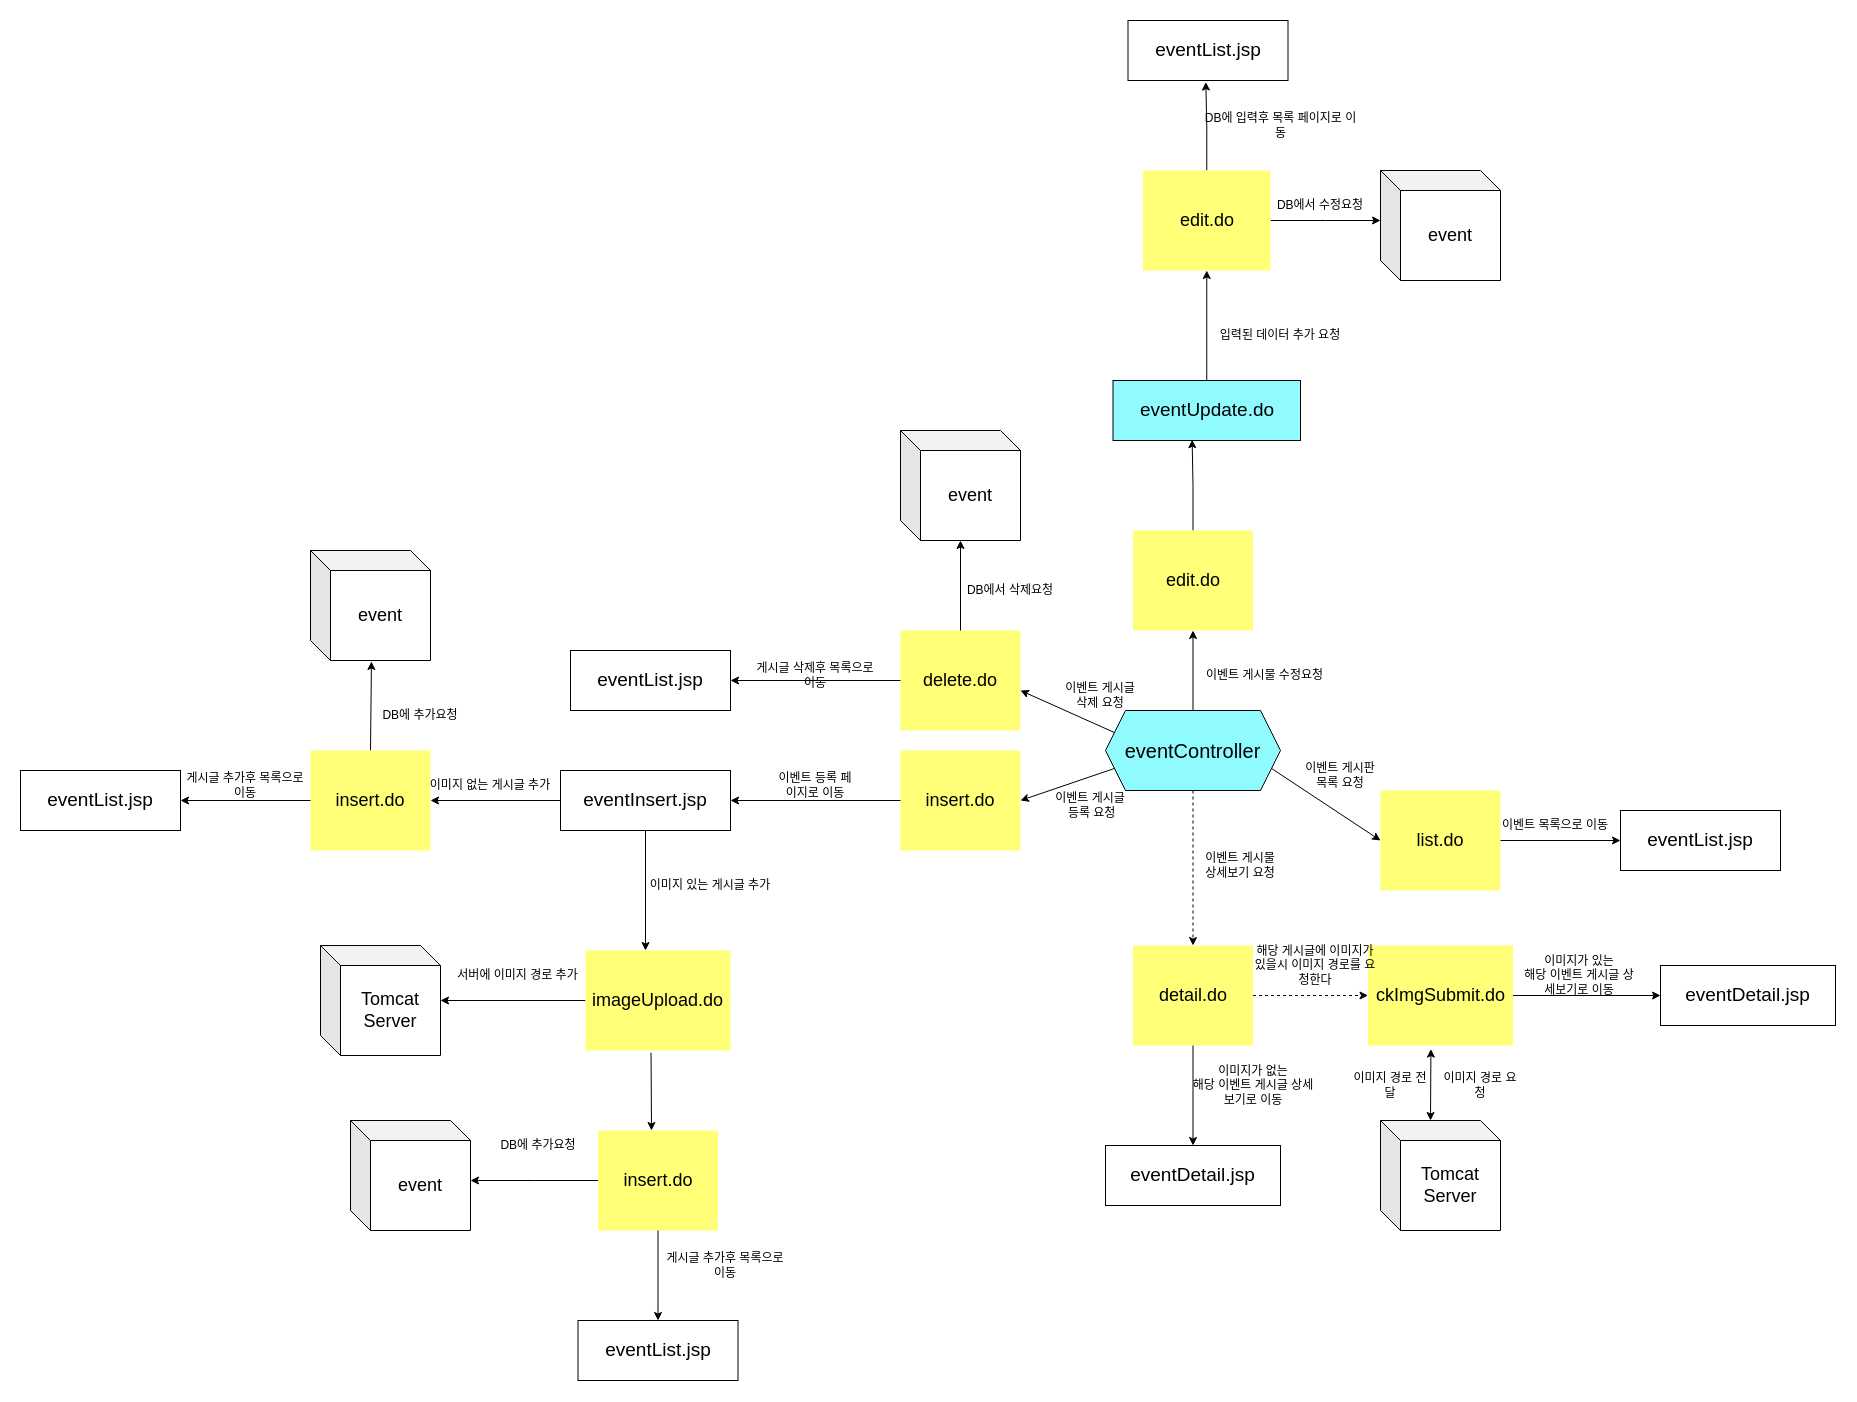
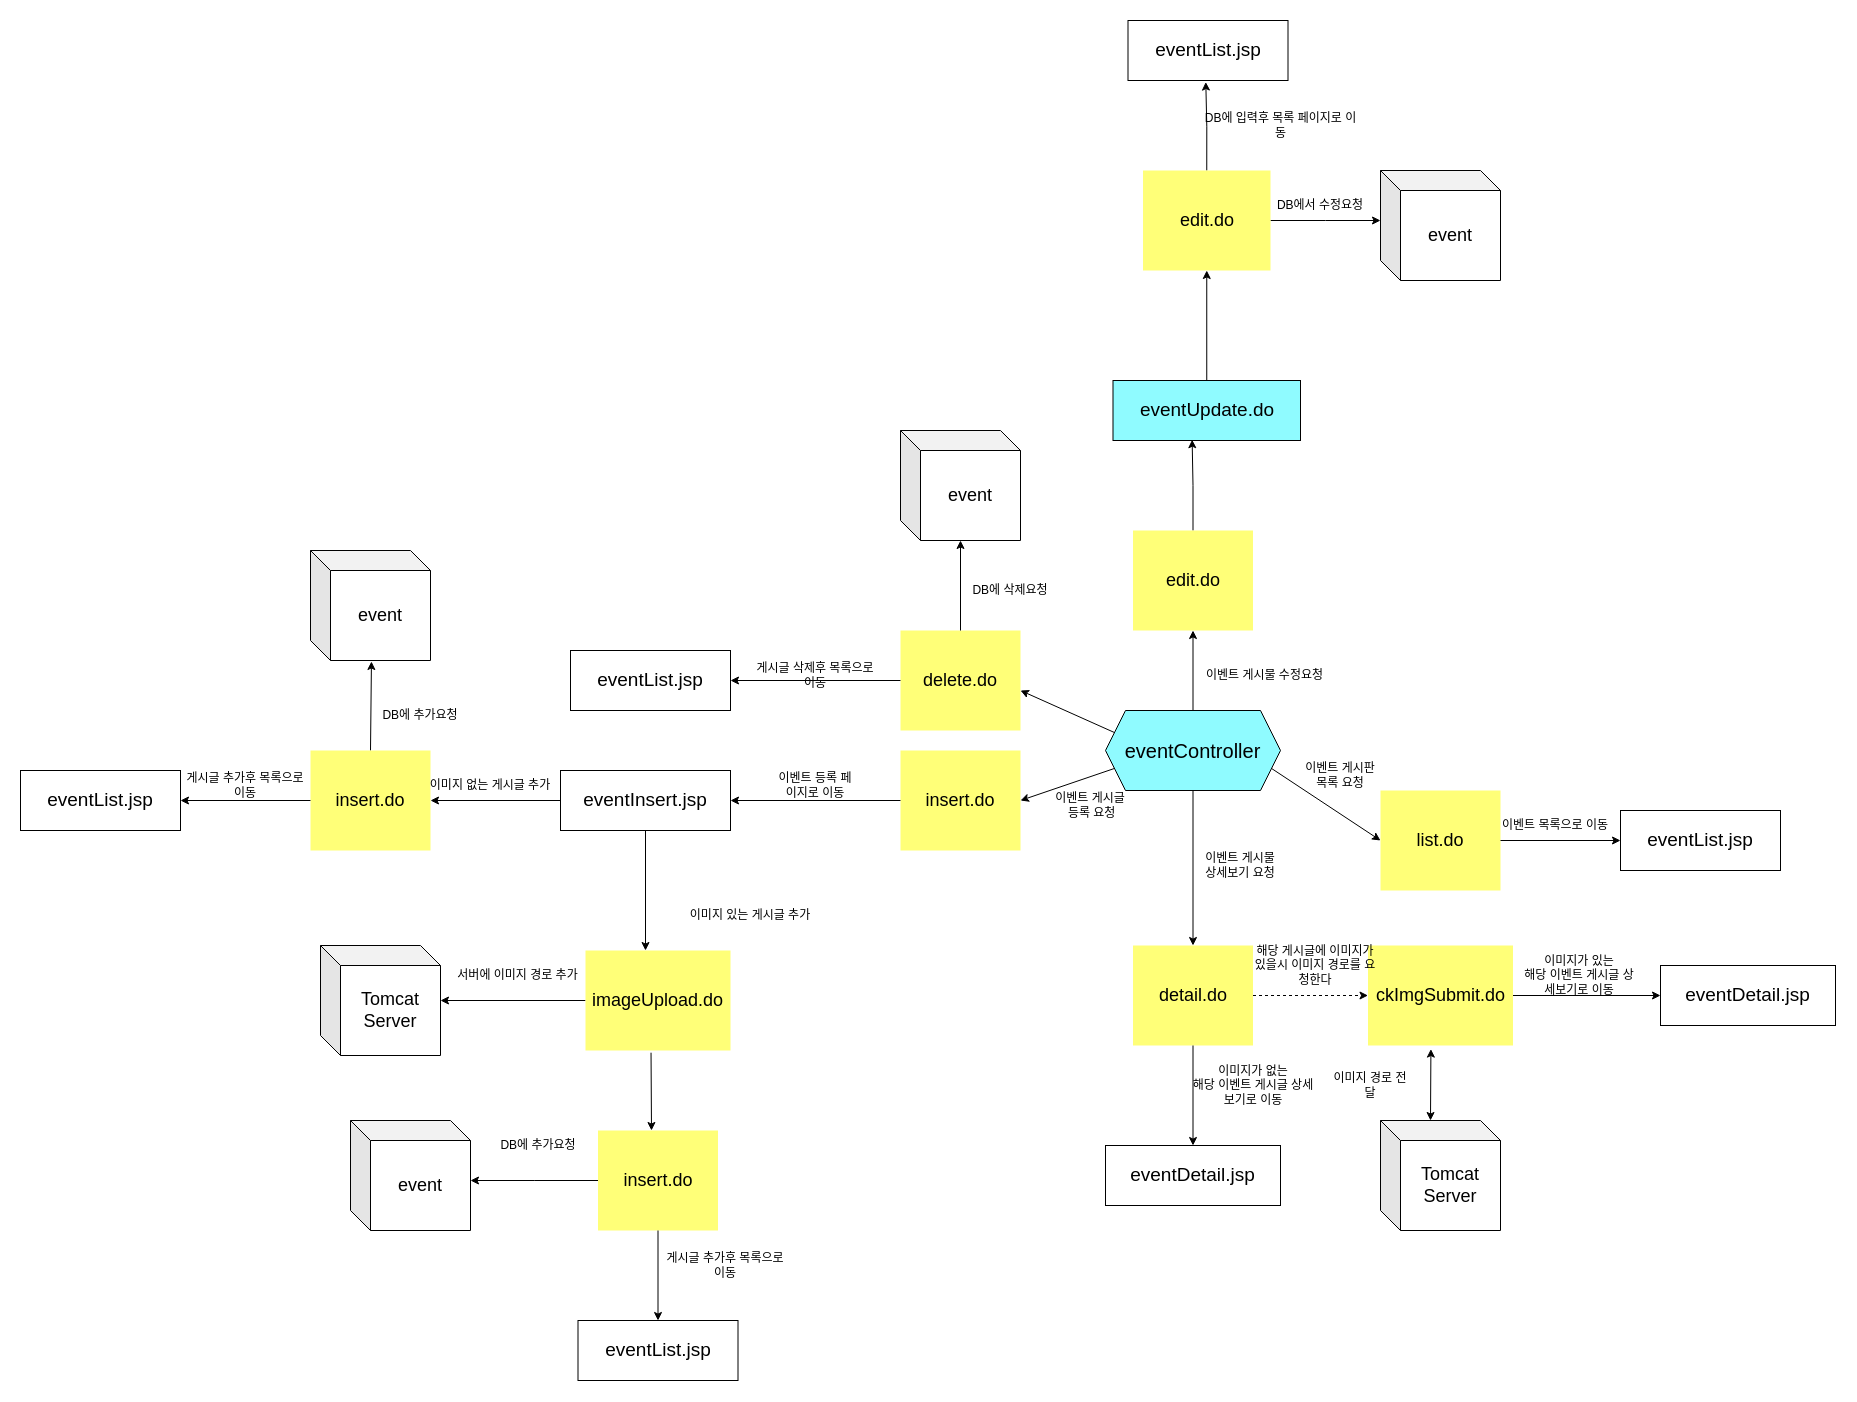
node "입력된 데이터 추가 요청": removed
node "DB에서 삭제요청": label "DB에서 삭제요청" -> "DB에 삭제요청"
node "이벤트 게시글 삭제 요청": removed
edge "eventController" -> "detail.do": style dashed -> solid
node "이미지 있는 게시글 추가": moved (711, 886) -> (751, 916)
node "이미지 경로 전달": moved (1391, 1086) -> (1371, 1086)
node "이미지 경로 요청": removed
